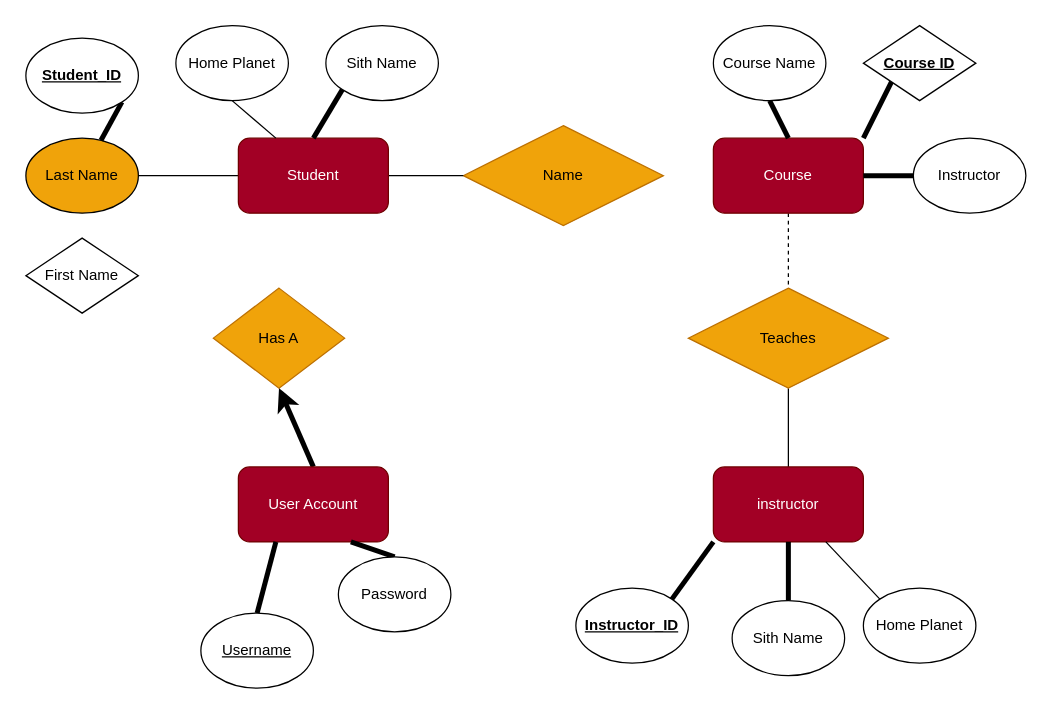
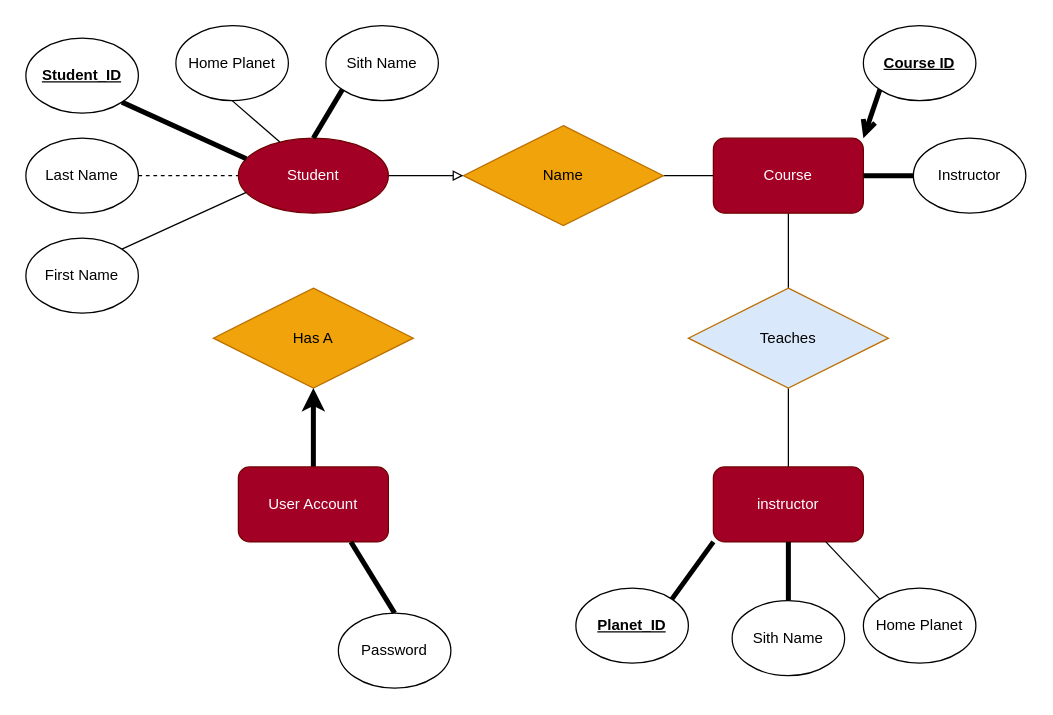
node "Course Name": removed
node "Course ID": shape diamond -> ellipse
edge "Course ID" -- "Course": arrowhead none -> open
edge "Course Name" -- "Course": removed
edge "Student_ID" -- "Last Name": now "Student_ID" -- "Student"
node "Last Name": fillcolor #f0a30a -> #ffffff
edge "Last Name" -- "Student": style solid -> dashed
node "Student": shape rounded rectangle -> ellipse
edge "Student" -- "Name": arrowhead none -> block
edge "Name" -- "Course": added
edge "Student" -- "First Name": added
edge "Course" -- "Teaches": style dashed -> solid
node "First Name": shape diamond -> ellipse
node "Has A": size 131x100 -> 200x100
node "Teaches": fillcolor #f0a30a -> #dae8fc
edge "User Account" -- "Username": removed
node "Password": moved (394, 594) -> (394, 651)
node "Instructor_ID": label "Instructor_ID" -> "Planet_ID"
node "Username": removed
